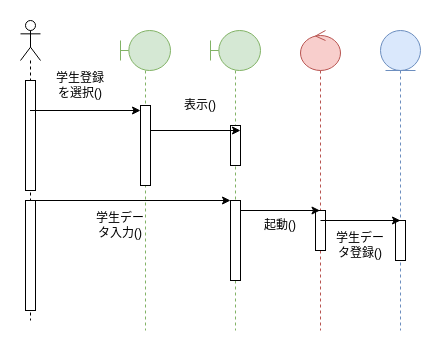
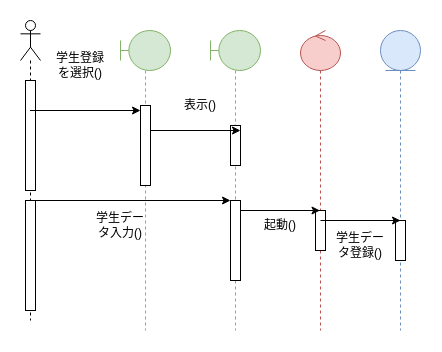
node "学生登録を選択()": moved (81, 86) -> (81, 66)
